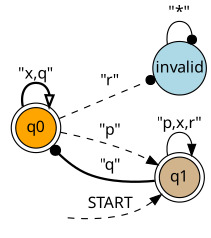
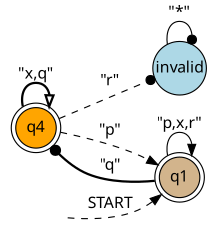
node "q0": label "q0" -> "q4"
